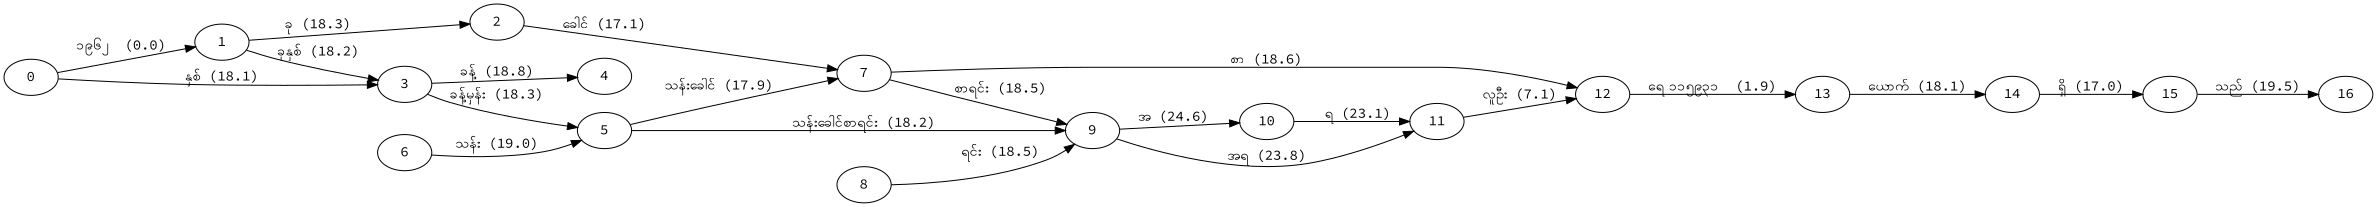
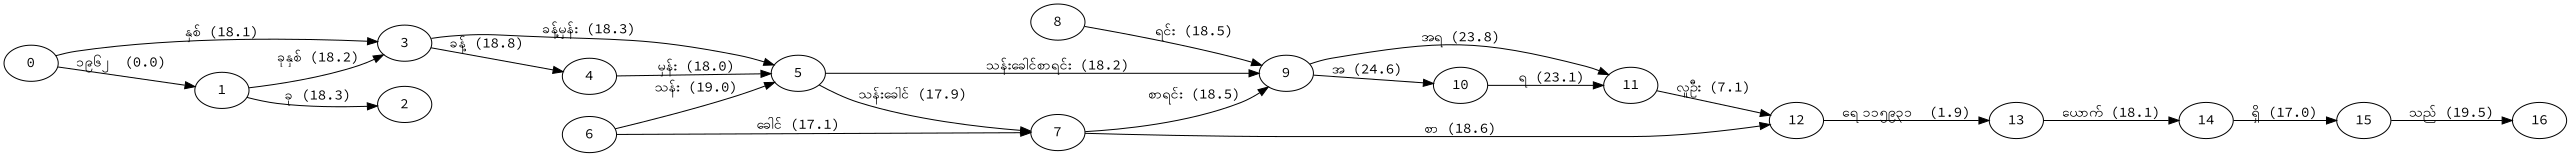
edge "2" -> "7": now "6" -> "7"
edge "4" -> "5": added, label "မှန်း (18.0)"
